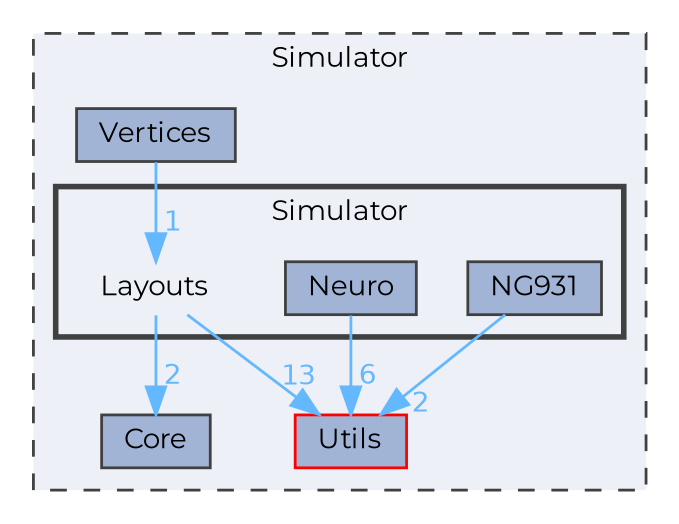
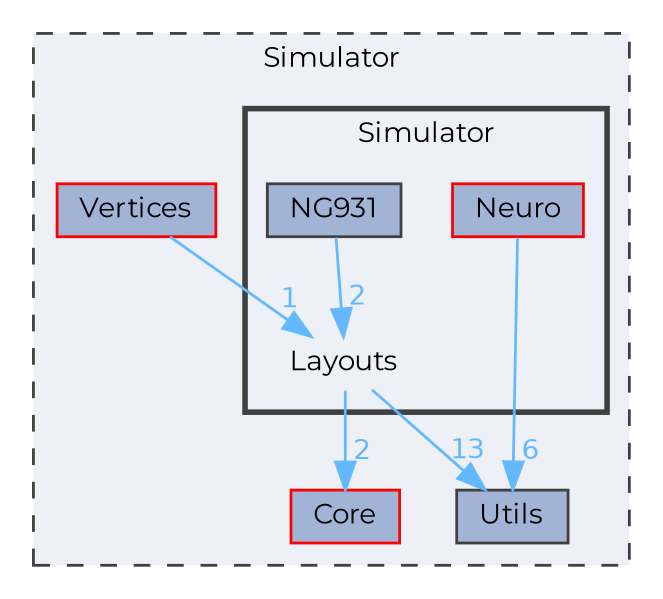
node "Vertices": color grey25 -> red
node "Neuro": color grey25 -> red
edge "NG931" -> "Utils": now "NG931" -> "Layouts"
node "Core": color grey25 -> red
node "Utils": color red -> grey25
